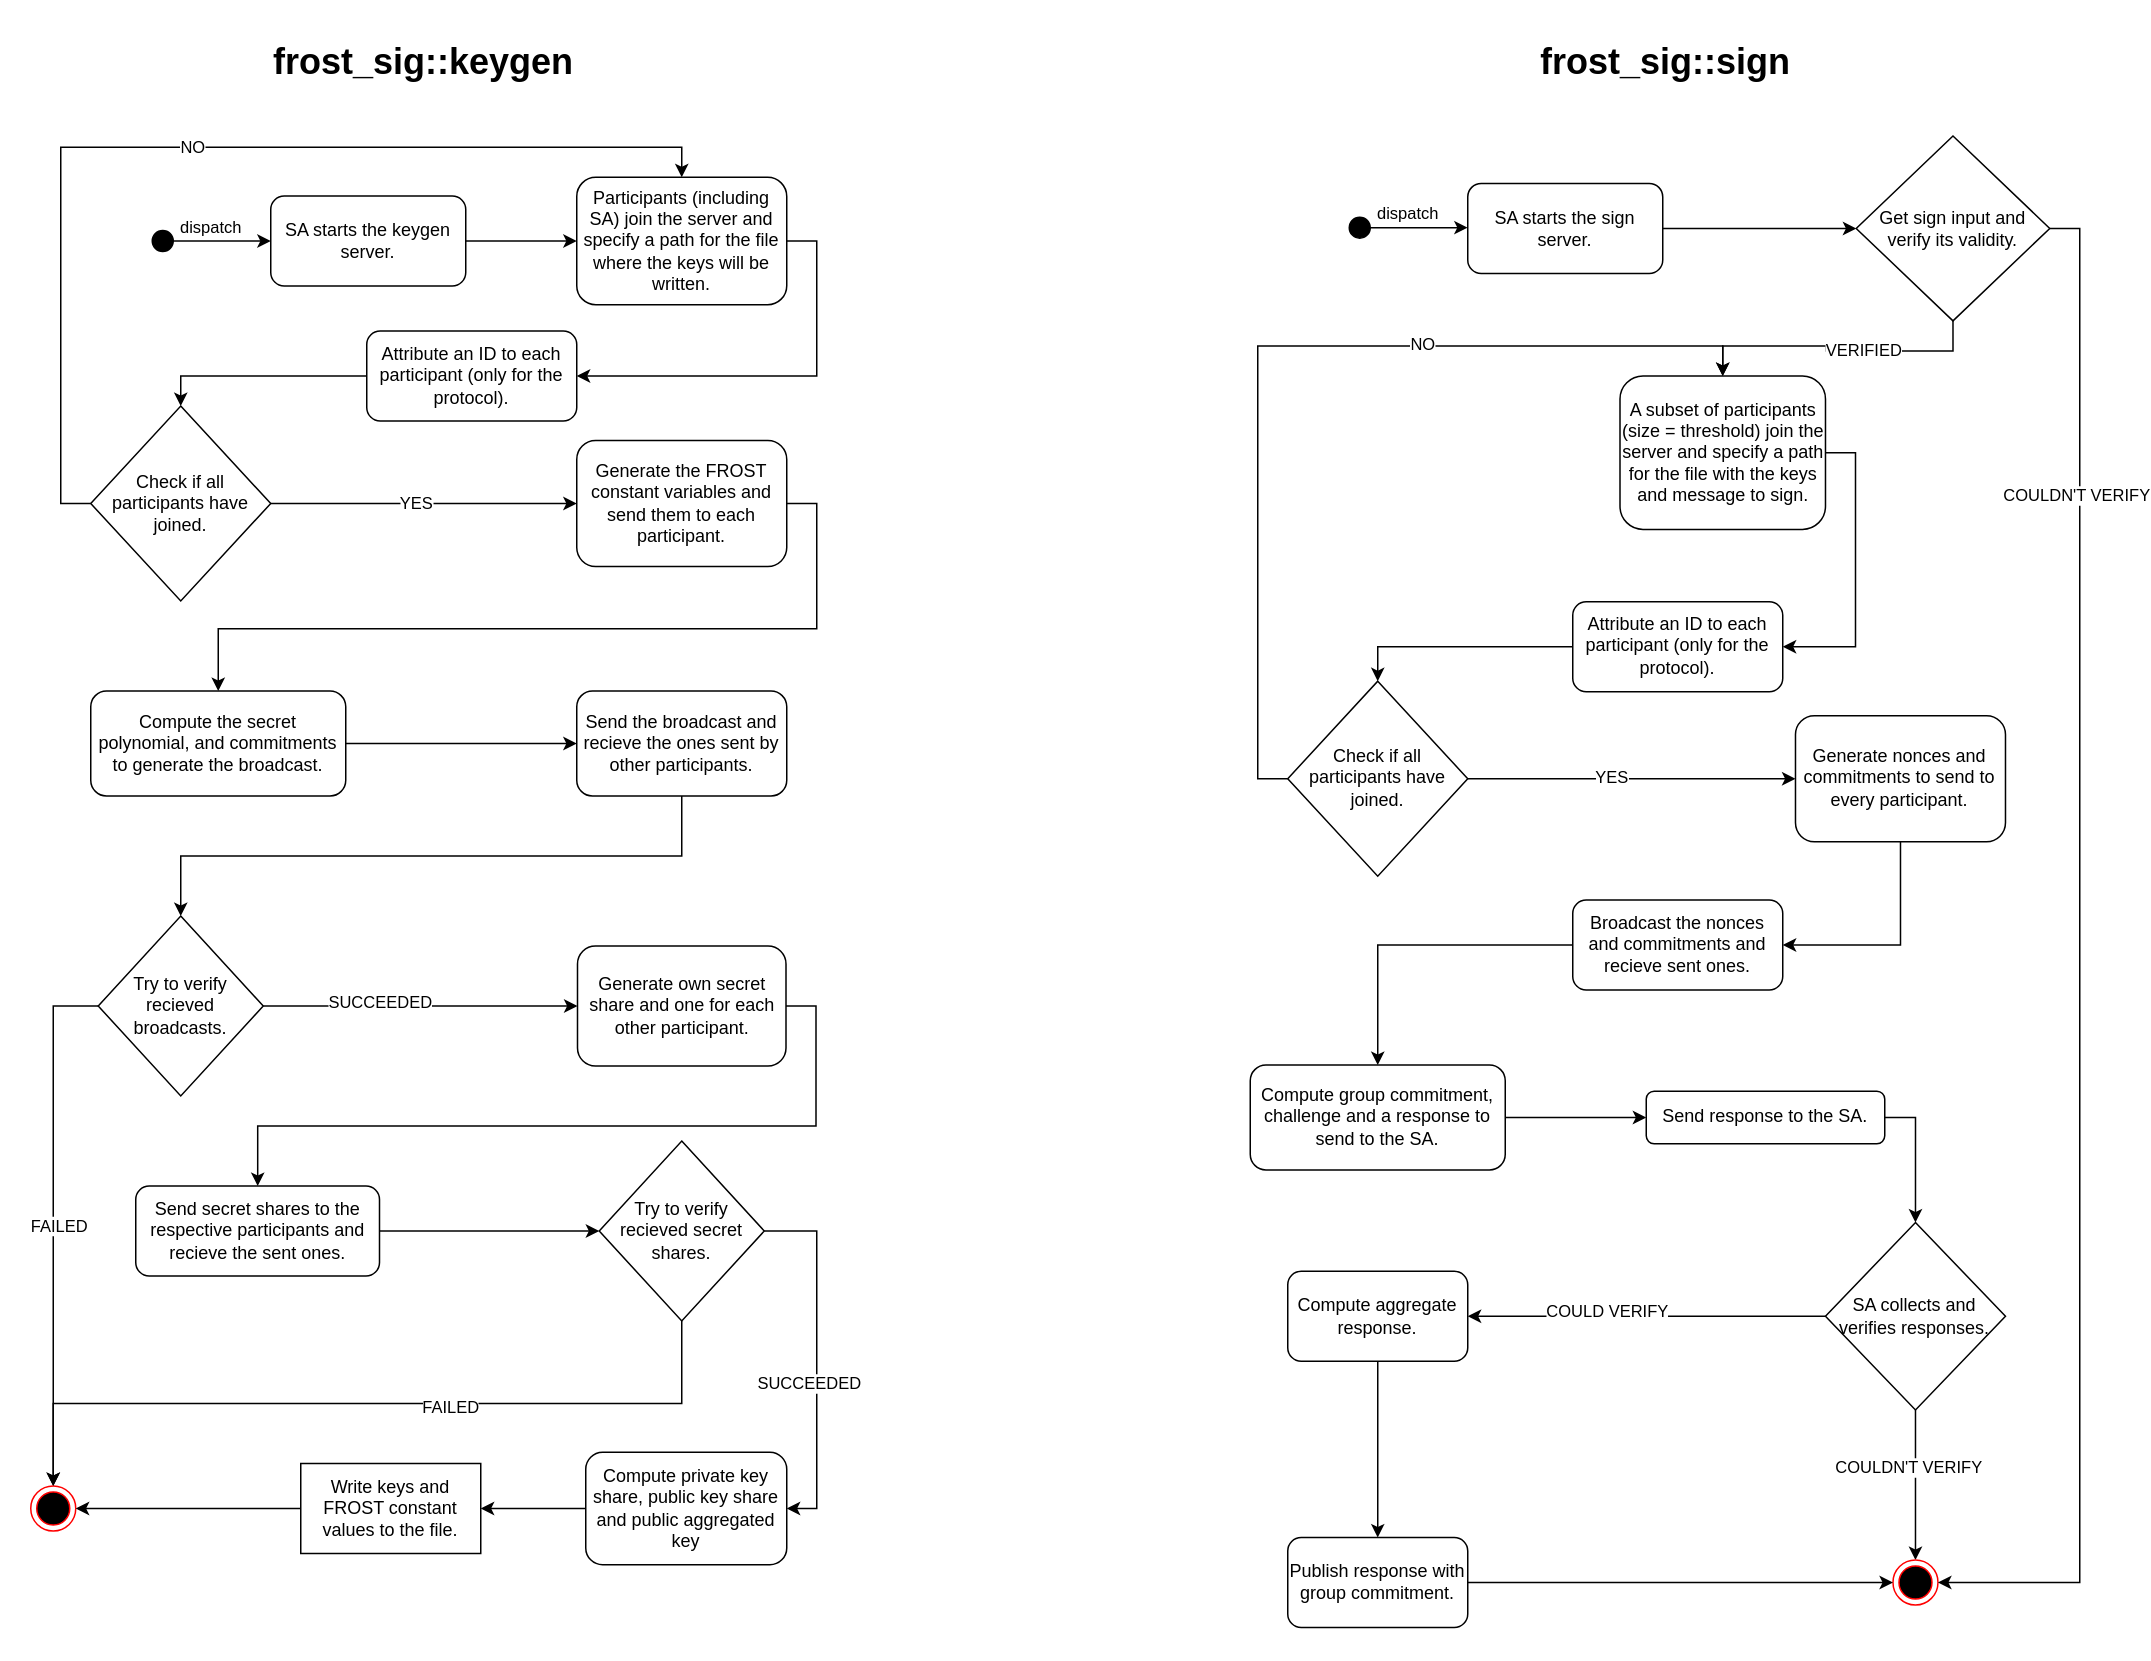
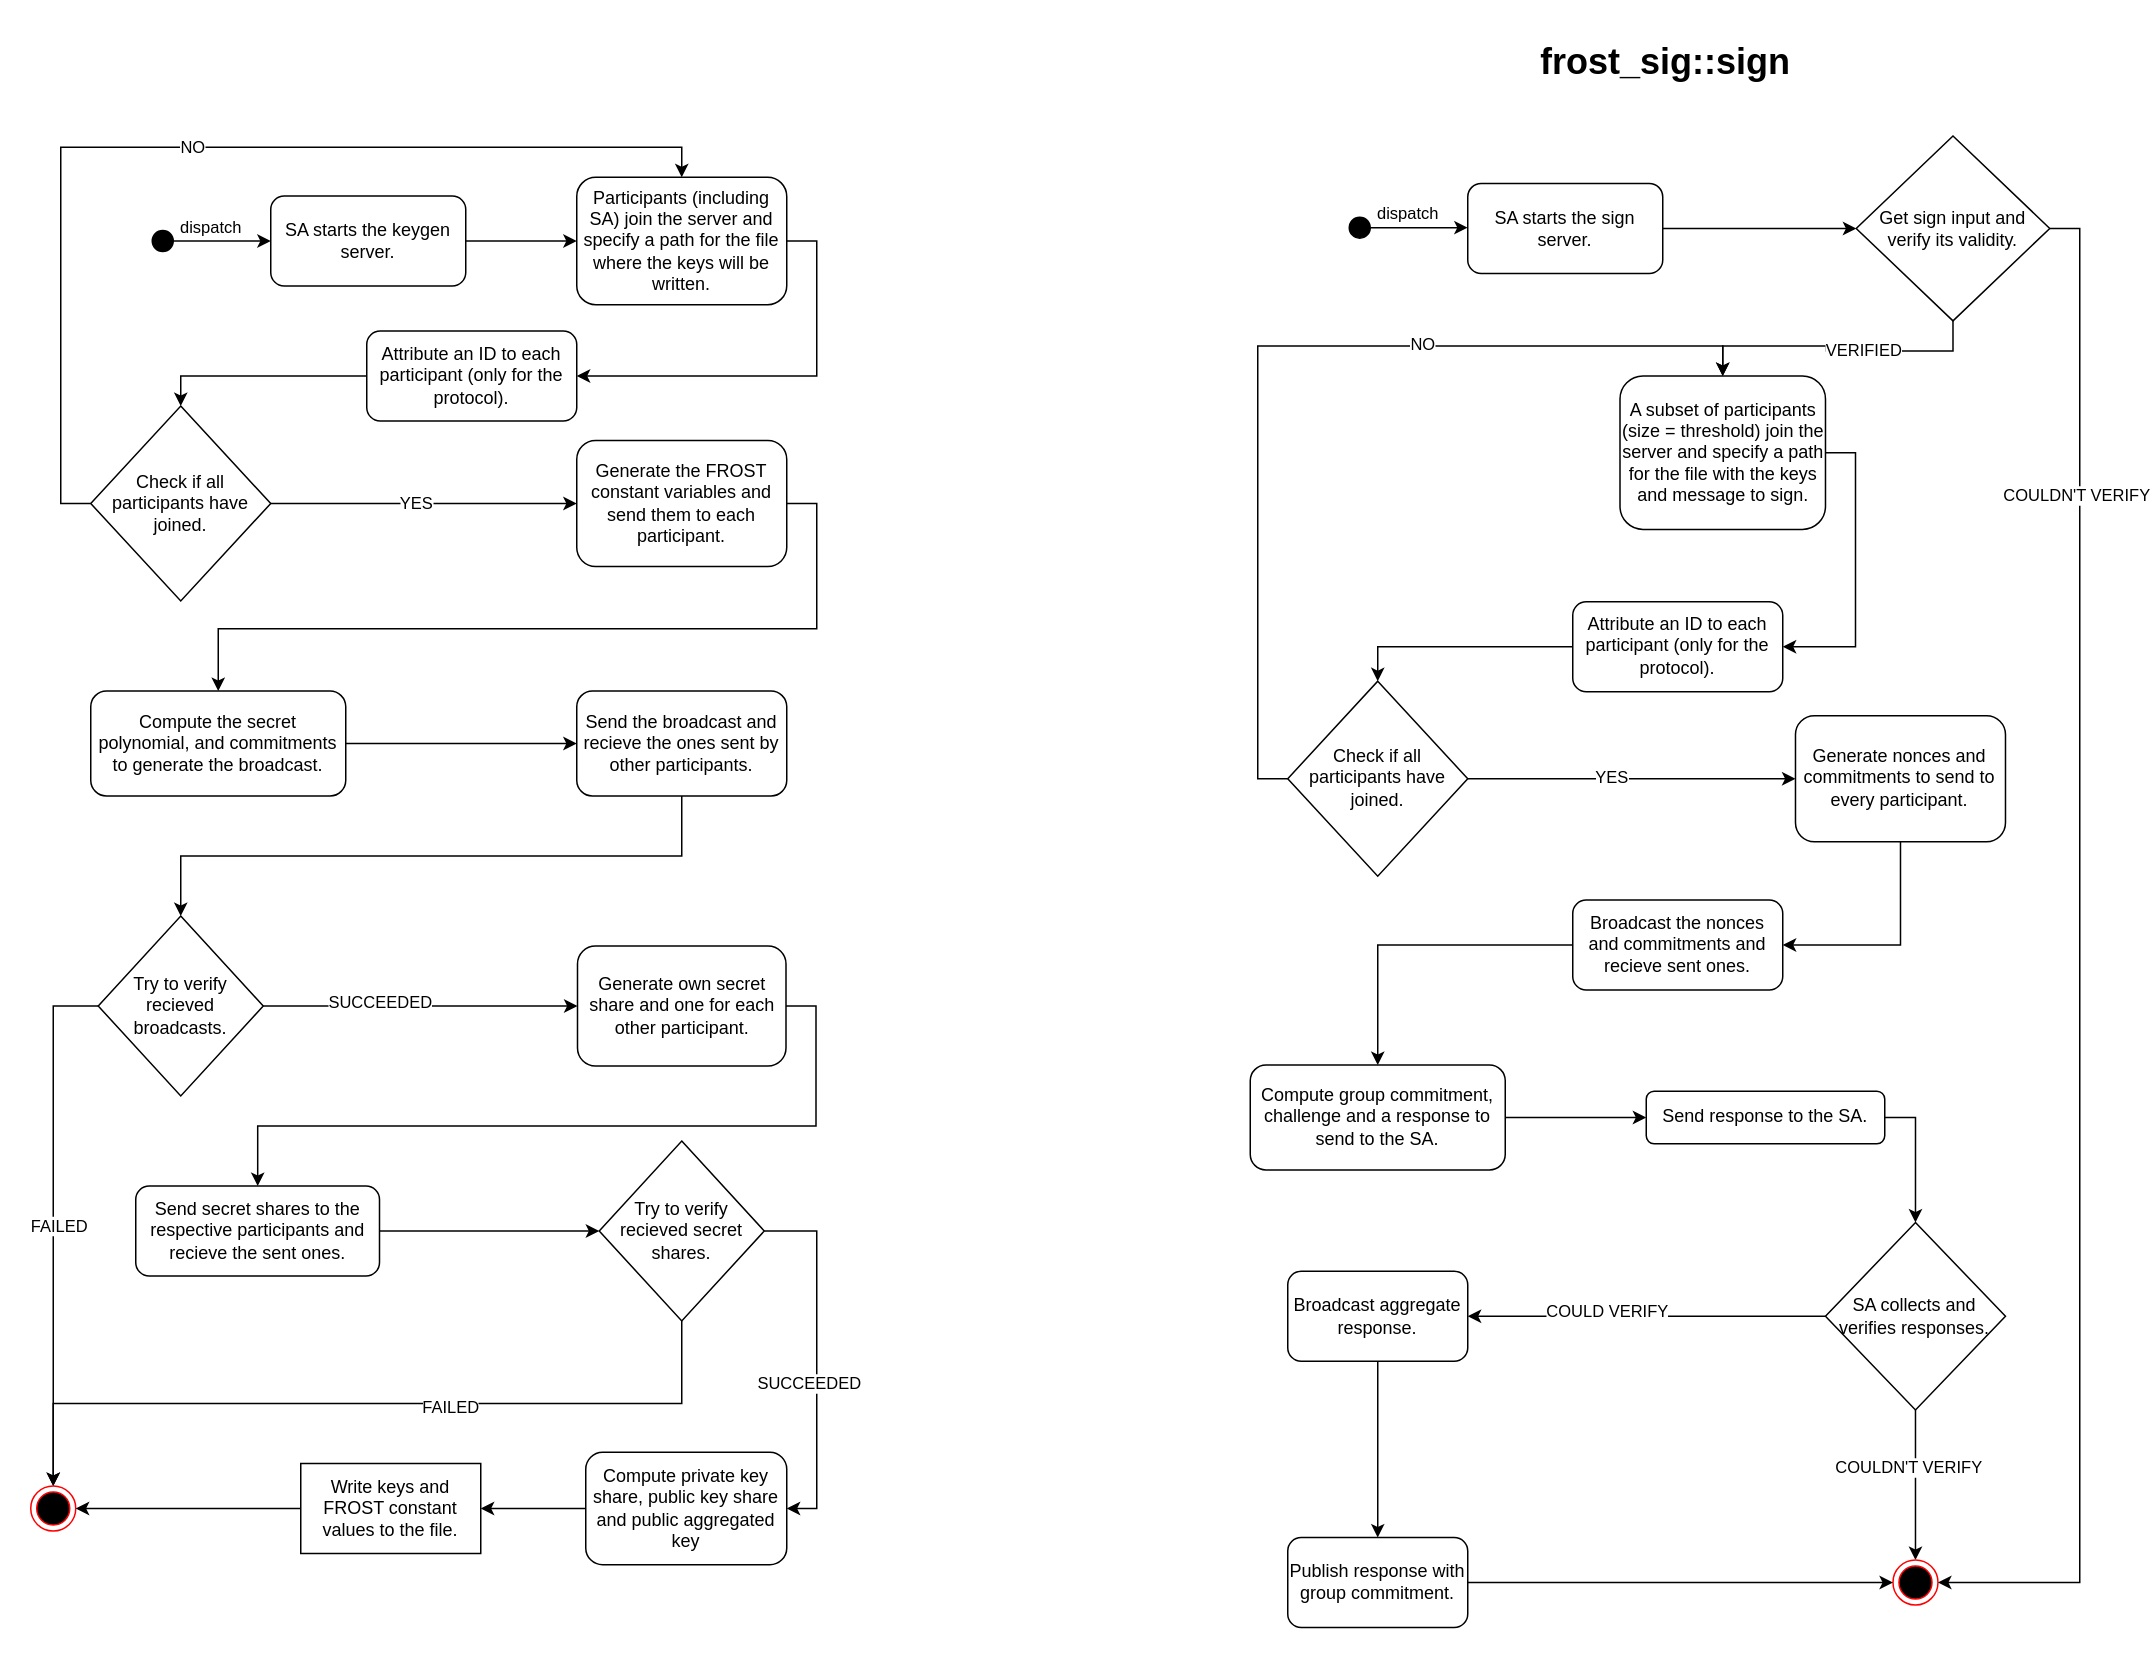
node "frost_sig::keygen": removed
node "Compute aggregate response.": label "Compute aggregate response." -> "Broadcast aggregate response."
